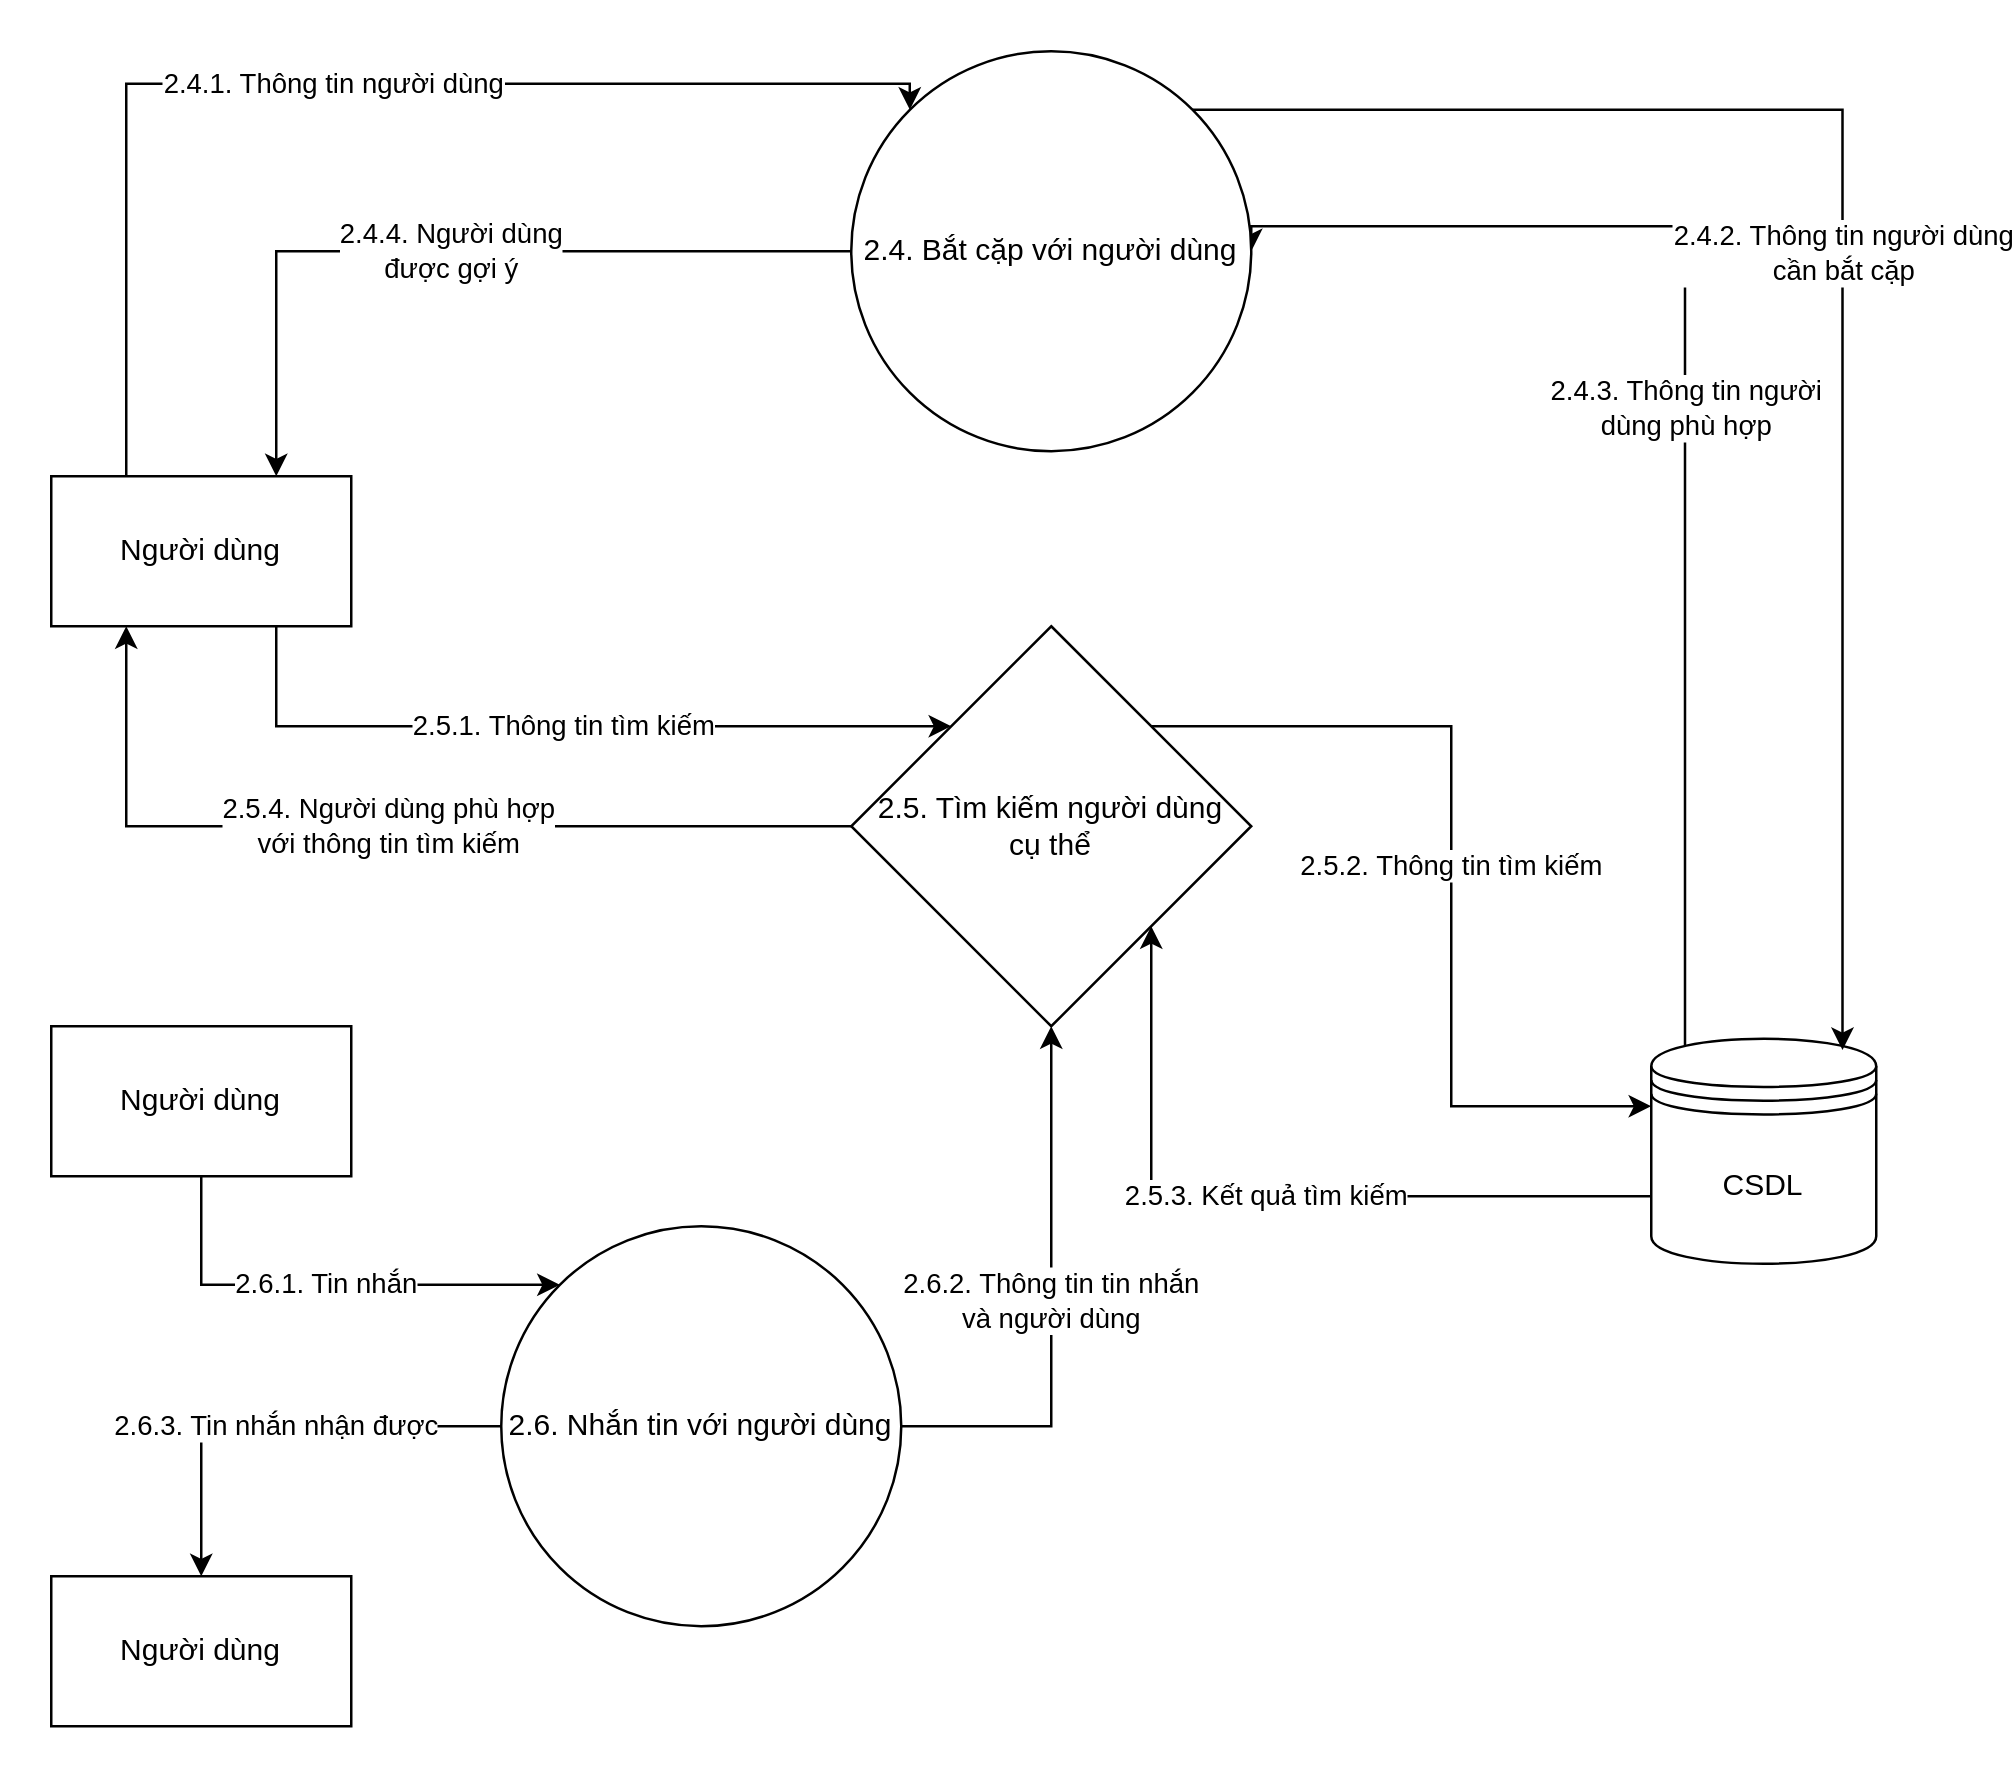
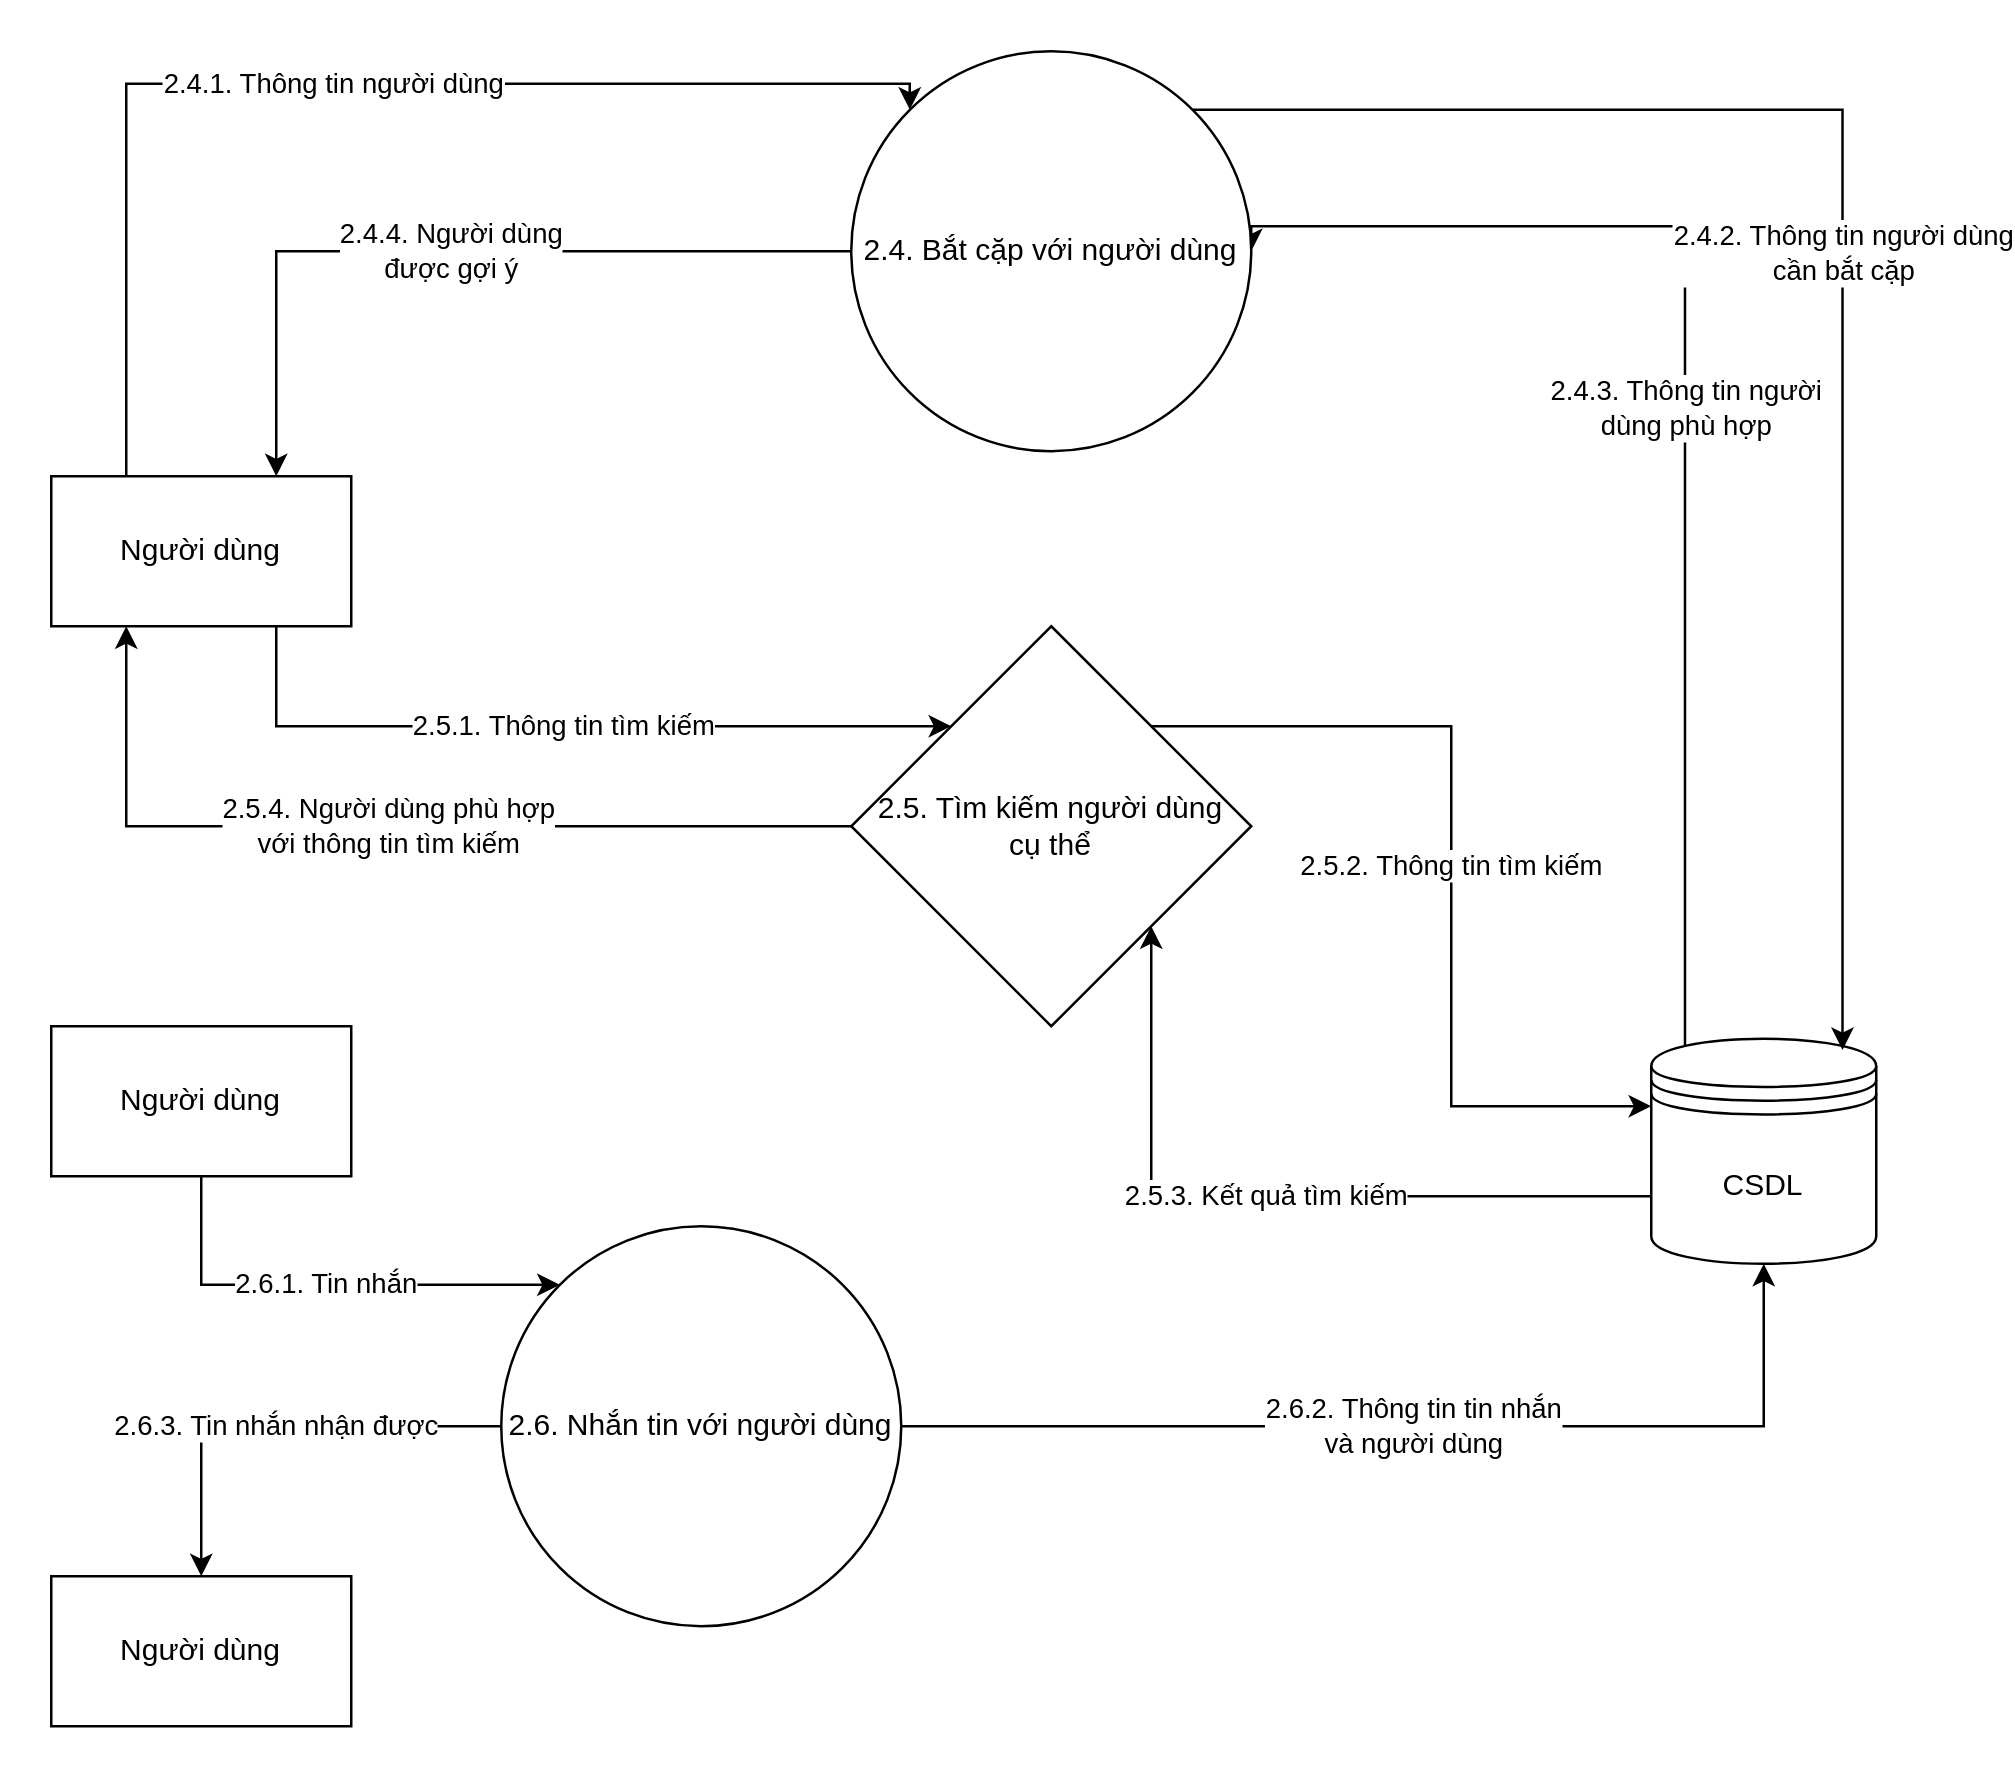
edge "2.6. Nhắn tin với người dùng" -> "2.5. Tìm kiếm người dùng cụ thể": now "2.6. Nhắn tin với người dùng" -> "CSDL"
